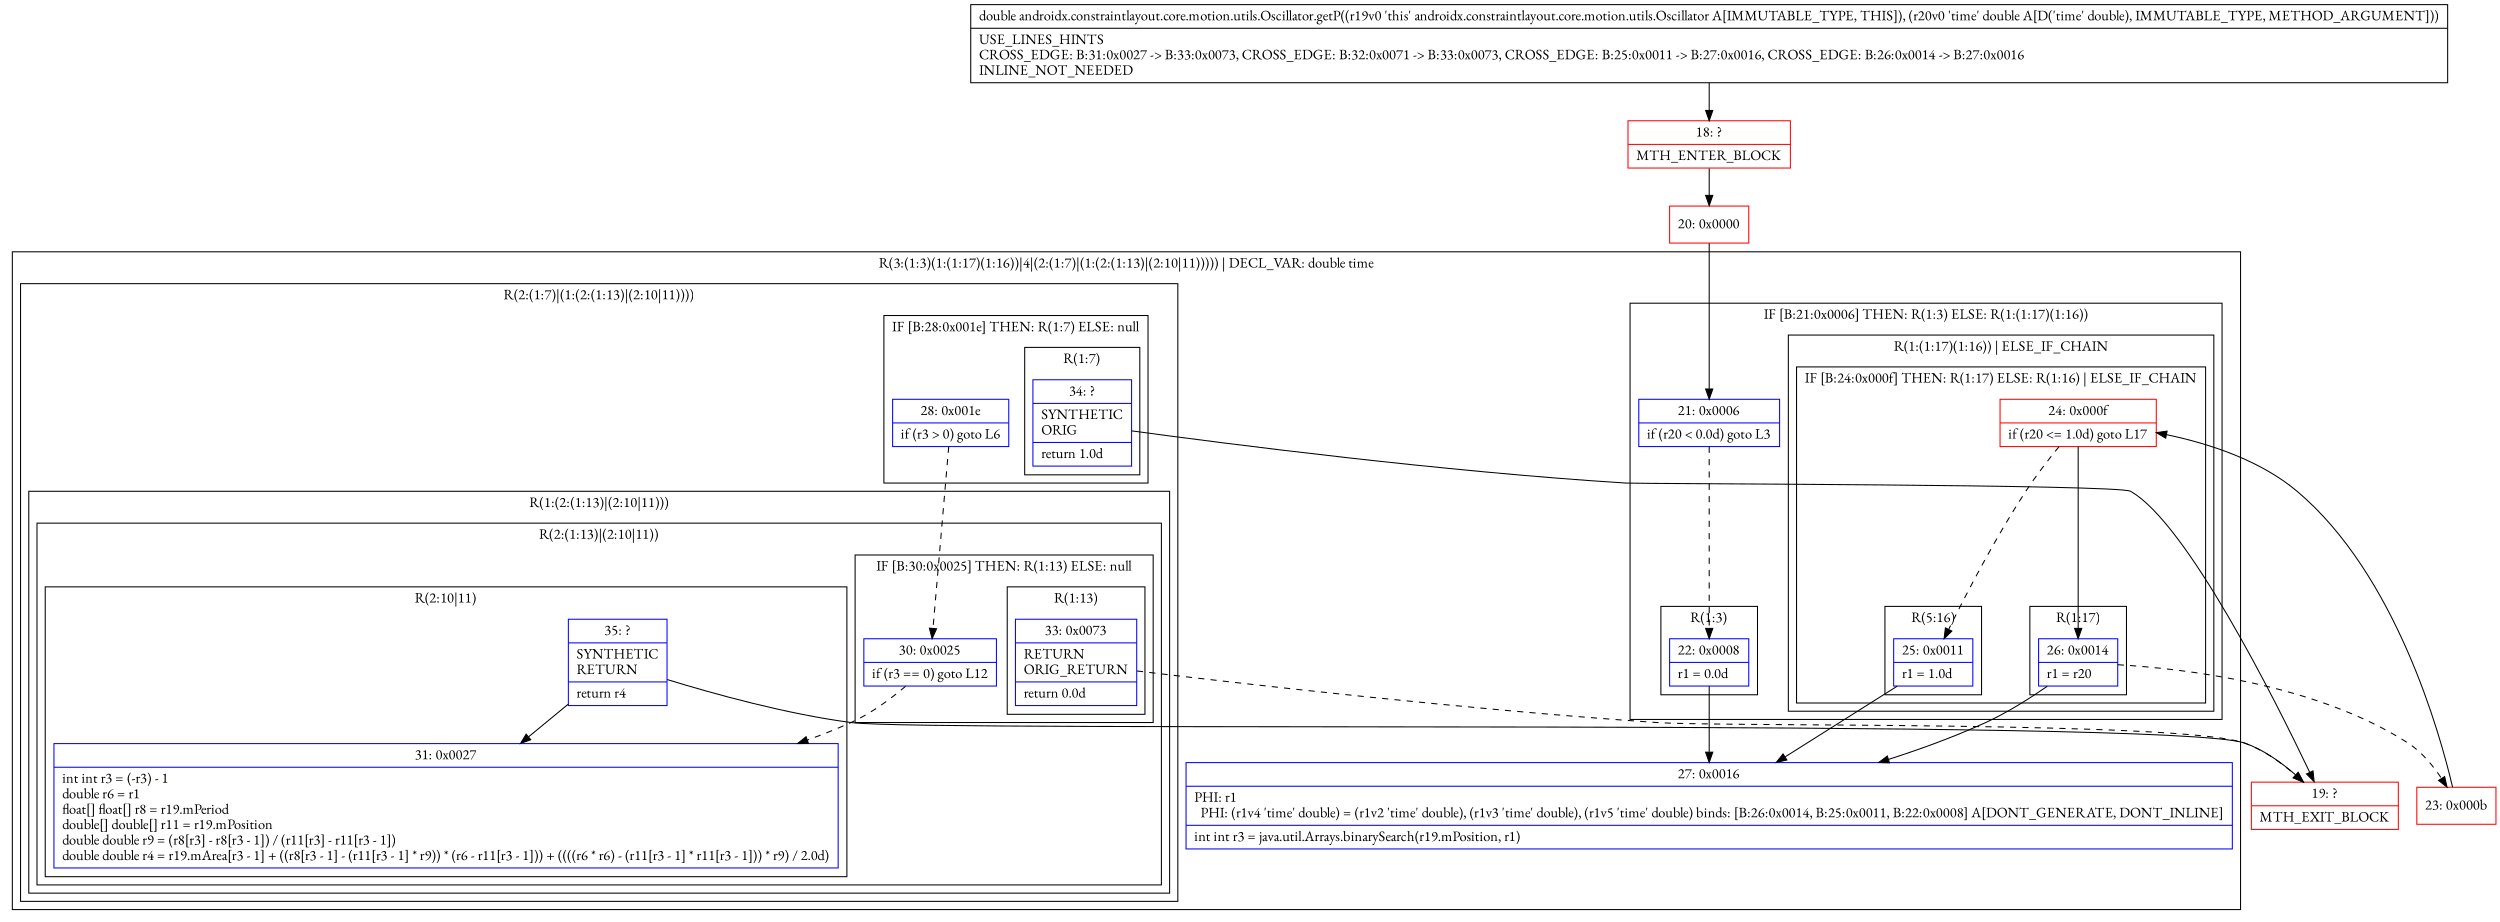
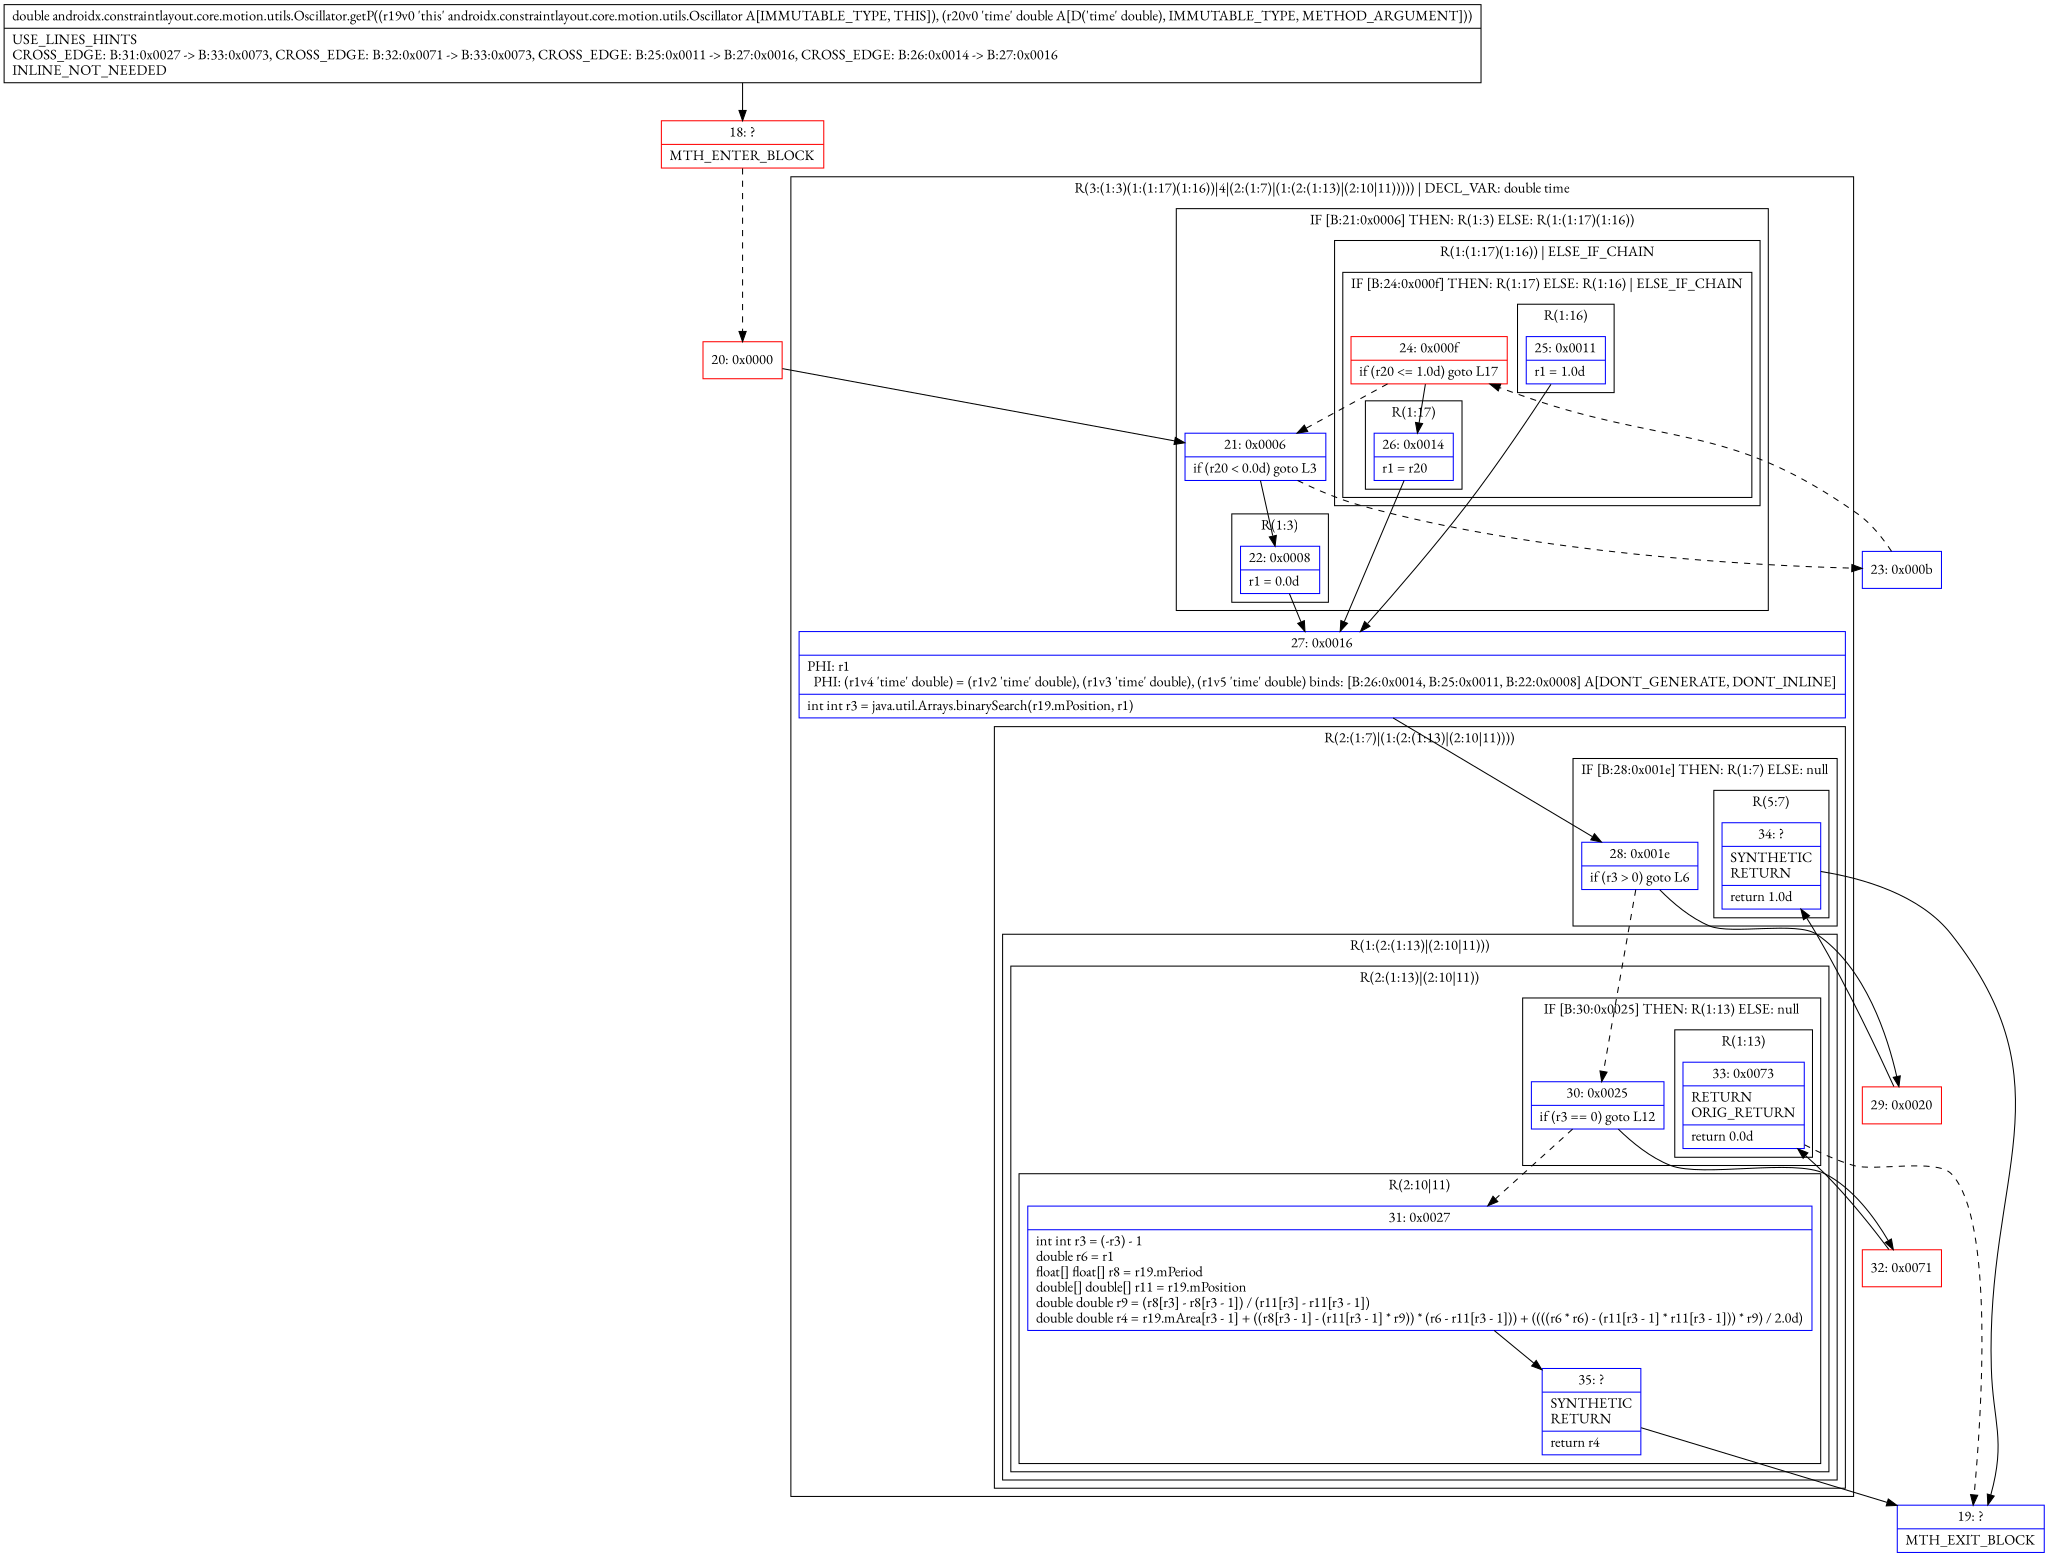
edge "18: ?" -> "20: 0x0000": style solid -> dashed
cluster "R(1:7)": label "R(1:7)" -> "R(5:7)"
node "34: ?": text "ORIG" -> "RETURN"
edge "24: 0x000f" -> "25: 0x0011": now "24: 0x000f" -> "21: 0x0006"
edge "21: 0x0006" -> "22: 0x0008": style dashed -> solid
edge "23: 0x000b" -> "24: 0x000f": style solid -> dashed
cluster "R(5:16)": label "R(5:16)" -> "R(1:16)"
edge "26: 0x0014" -> "23: 0x000b": now "21: 0x0006" -> "23: 0x000b"
edge "35: ?" -> "31: 0x0027": reversed
edge "27: 0x0016" -> "28: 0x001e": added
node "19: ?": color red -> blue
node "23: 0x000b": color red -> blue
node "29: 0x0020": added
node "32: 0x0071": added
